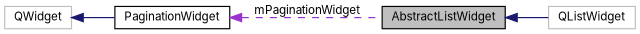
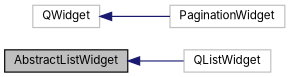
node "PaginationWidget": color black -> grey75
edge "AbstractListWidget" -> "PaginationWidget": removed, label "mPaginationWidget"
